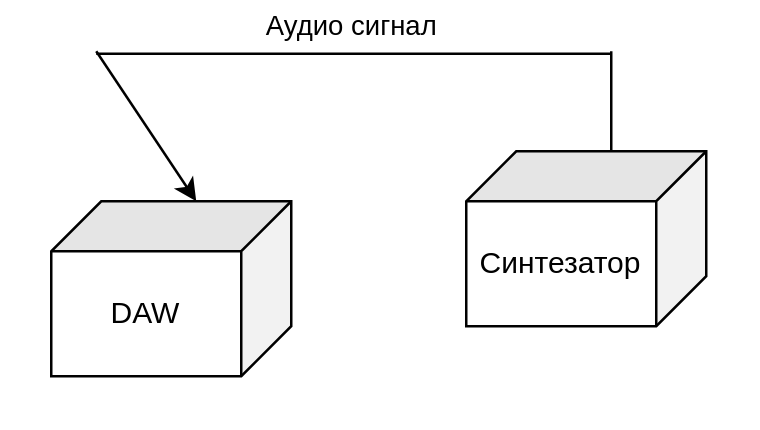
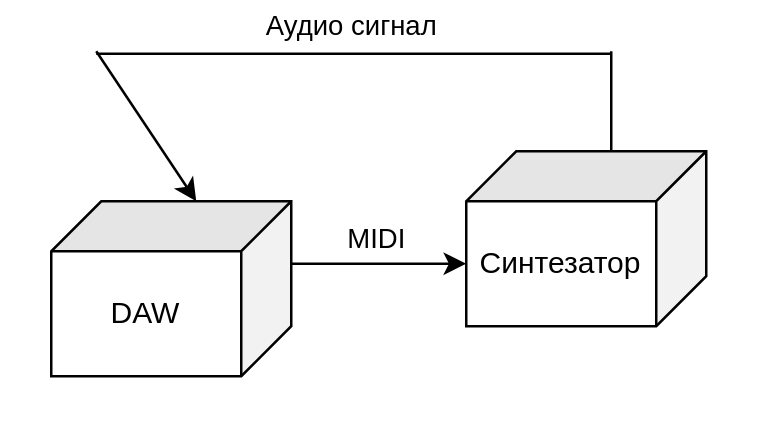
edge "DAW" -> "Синтезатор": added, label "MIDI"
